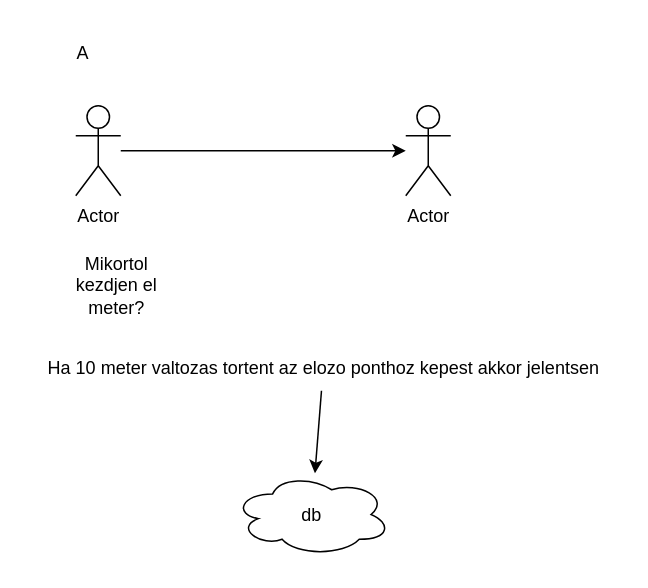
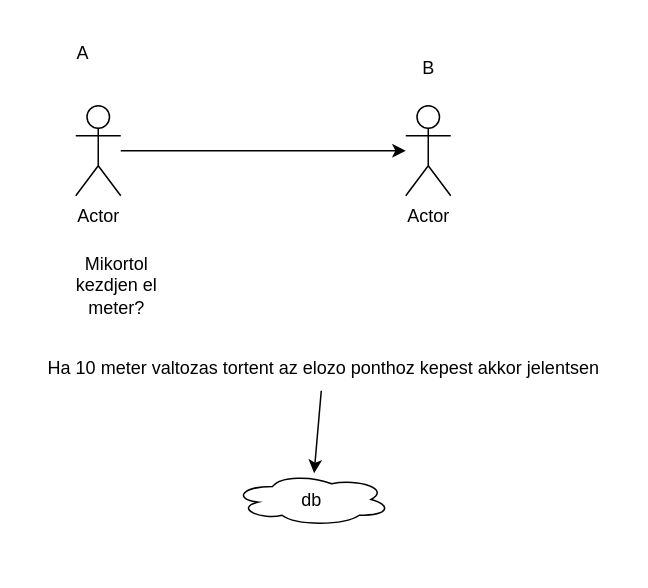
node "B": added
node "db": size 158x83 -> 158x53
